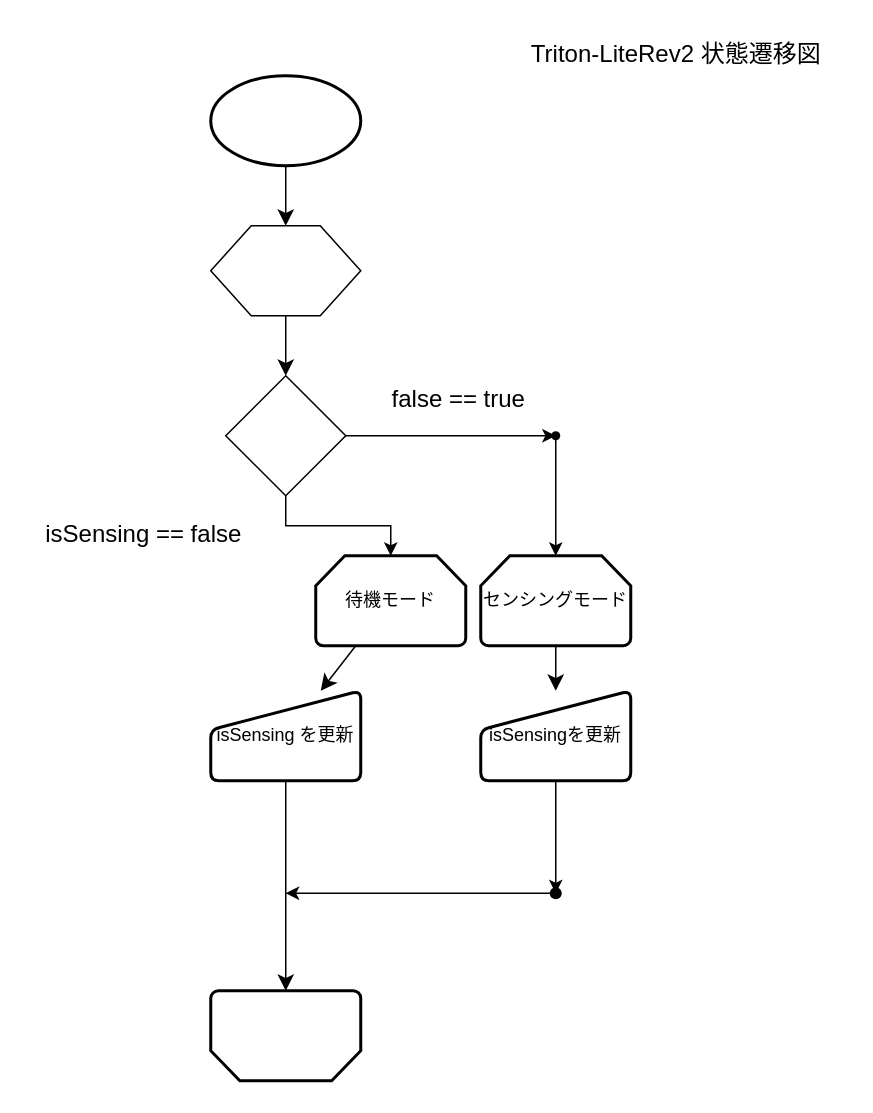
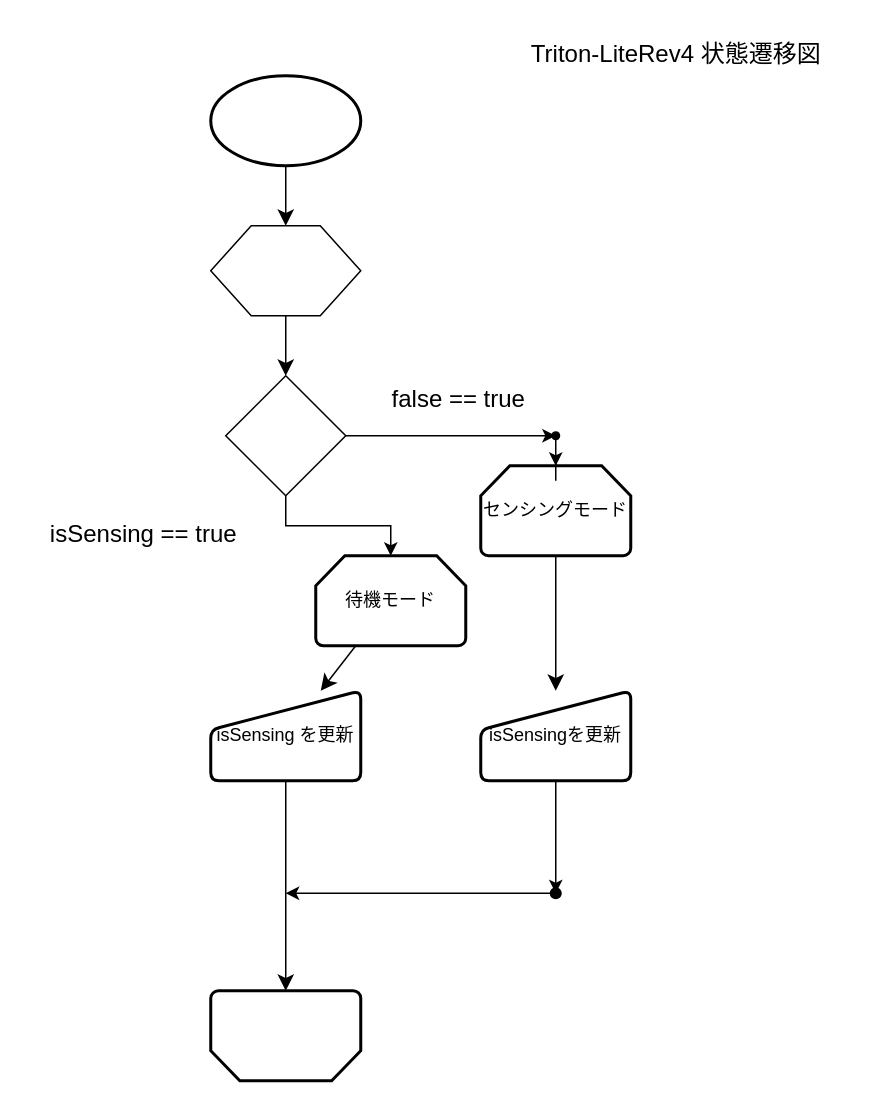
node "Triton-LiteRev2 状態遷移図": label "Triton-LiteRev2 状態遷移図" -> "Triton-LiteRev4 状態遷移図"
node "isSensing == false": label "isSensing == false" -> "isSensing == true"
node "センシングモード": moved (556, 601) -> (556, 511)
